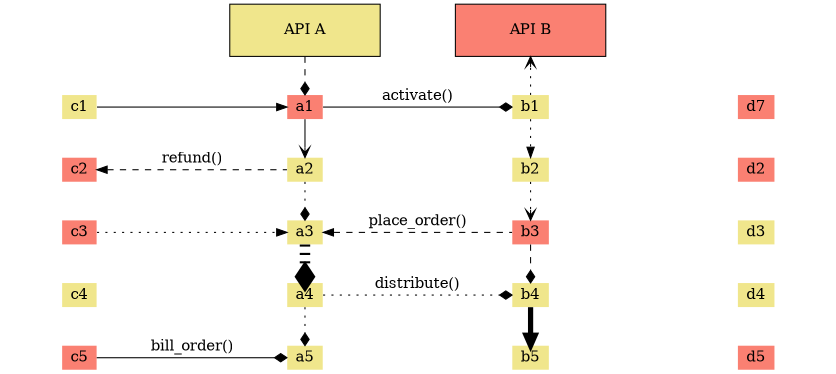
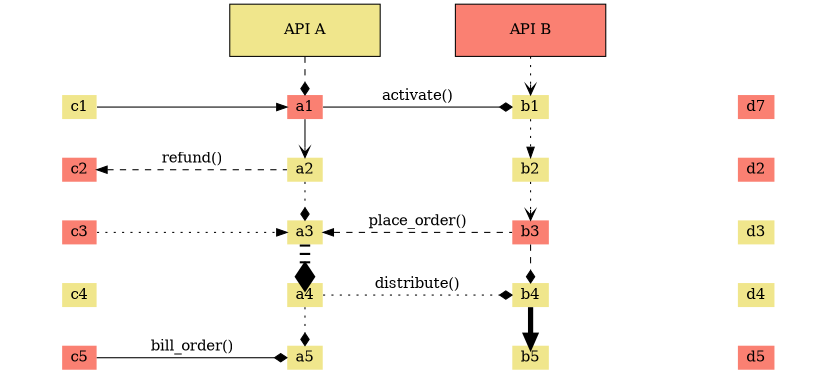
edge "b1" -> "API B": reversed
